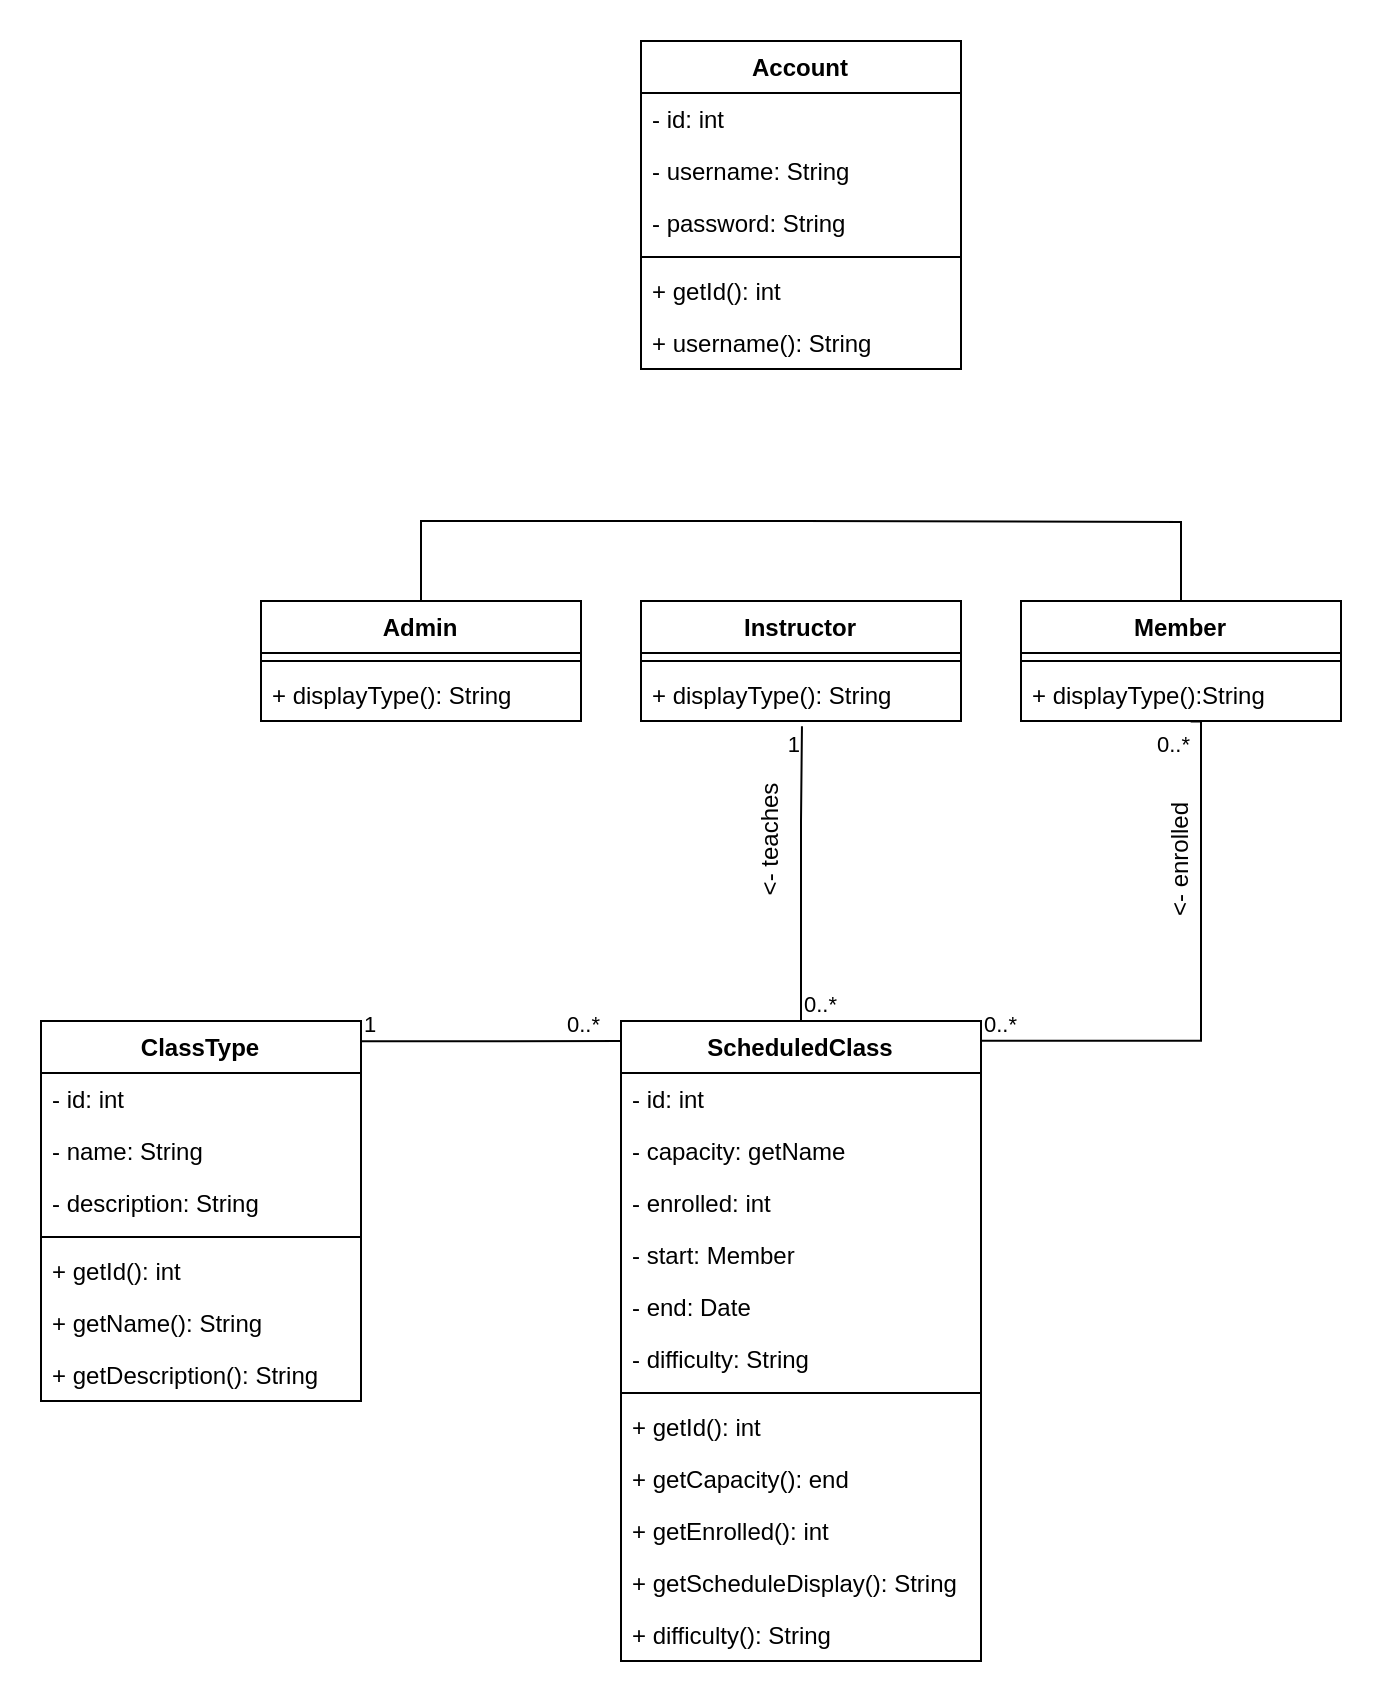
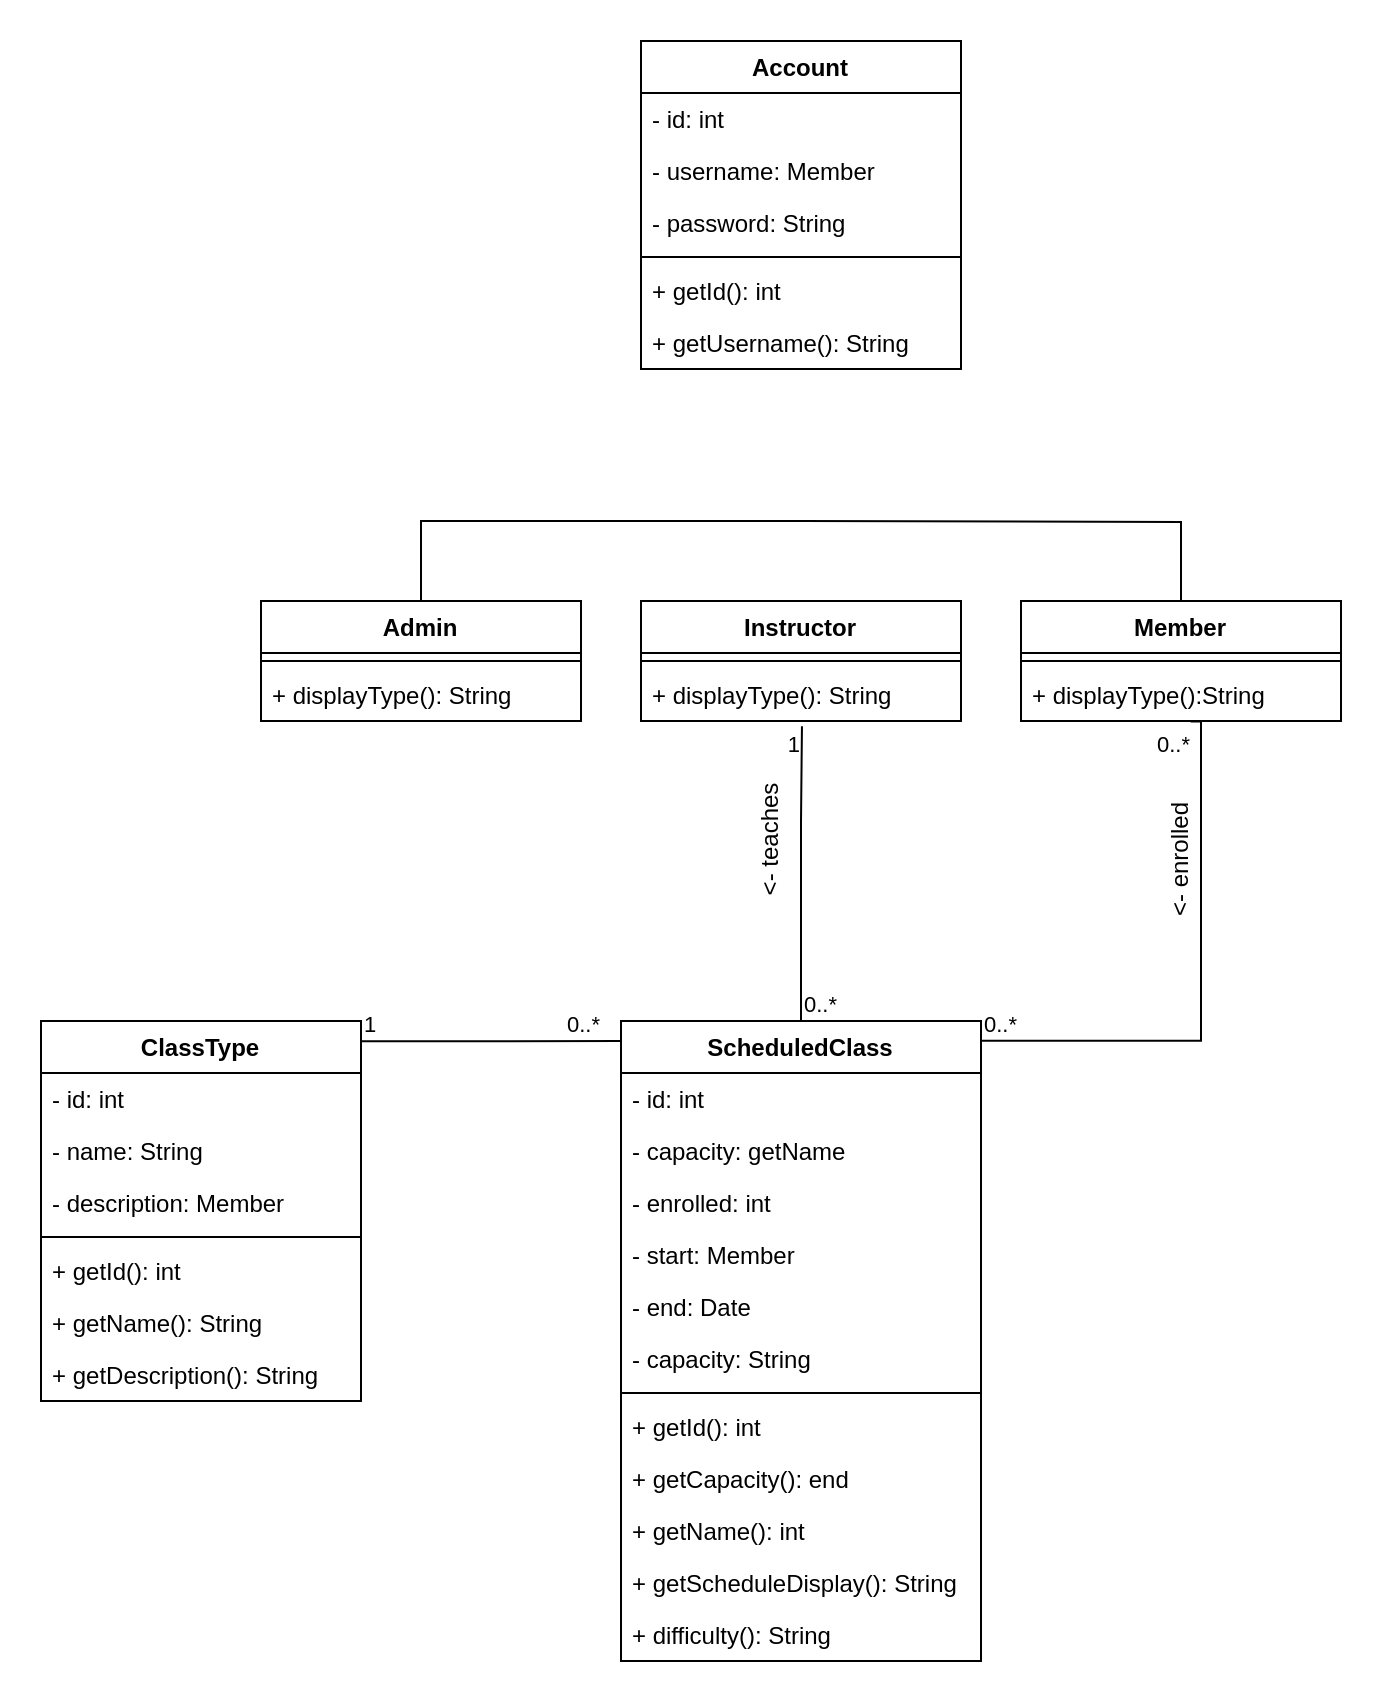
node "- username: String": label "- username: String" -> "- username: Member"
node "+ username(): String": label "+ username(): String" -> "+ getUsername(): String"
node "- description: String": label "- description: String" -> "- description: Member"
node "- difficulty: String": label "- difficulty: String" -> "- capacity: String"
node "+ getEnrolled(): int": label "+ getEnrolled(): int" -> "+ getName(): int"
